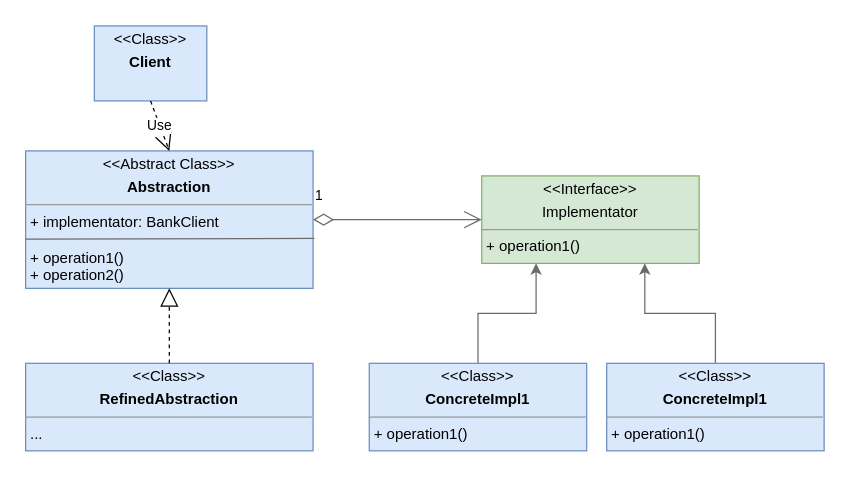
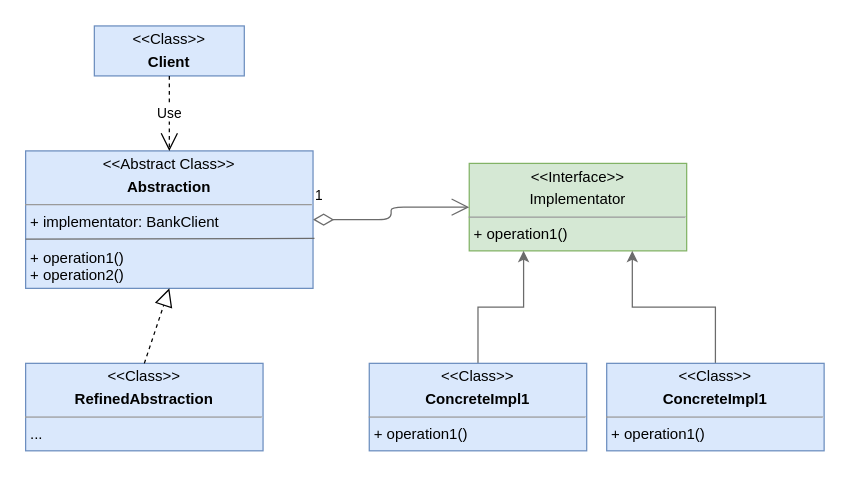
node "<<Class>> Client": size 113x75 -> 150x50
node "<<Interface>> Implementator + operation1()": moved (591, 219) -> (578, 207)
node "<<Class>> RefinedAbstraction ...": size 288x88 -> 238x88
